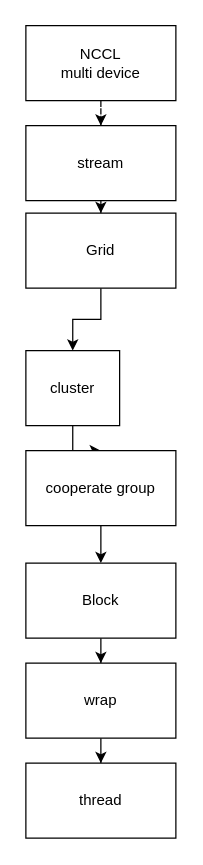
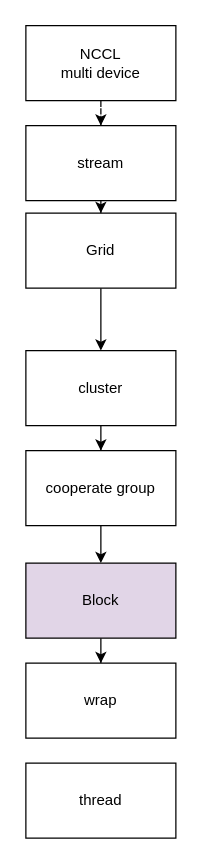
node "cluster": size 94x75 -> 150x75
node "Block": fillcolor #ffffff -> #e1d5e7
edge "wrap" -> "thread": removed
